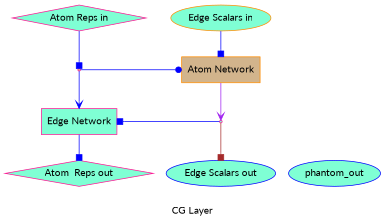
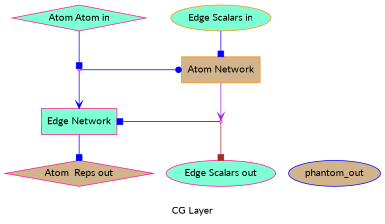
node "Atom Reps in": label "Atom Reps in" -> "Atom Atom in"
node "Atom  Reps out": fillcolor aquamarine -> tan
node "Edge Scalars out": color blue -> deeppink
node "phantom_out": fillcolor aquamarine -> tan
